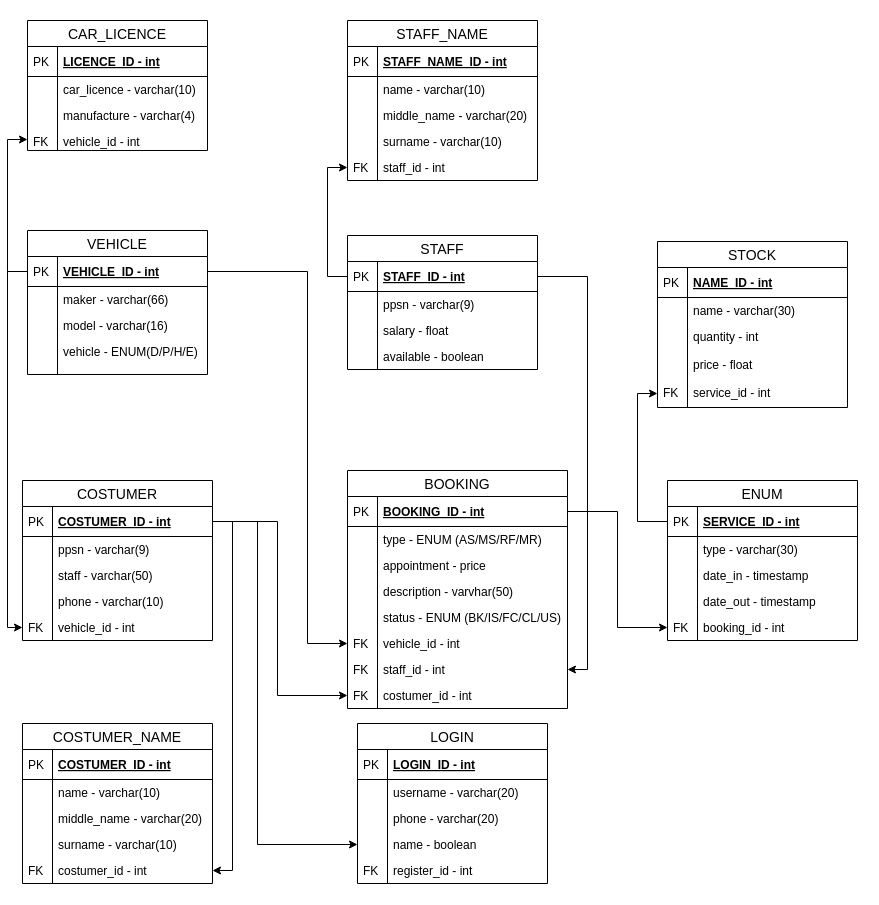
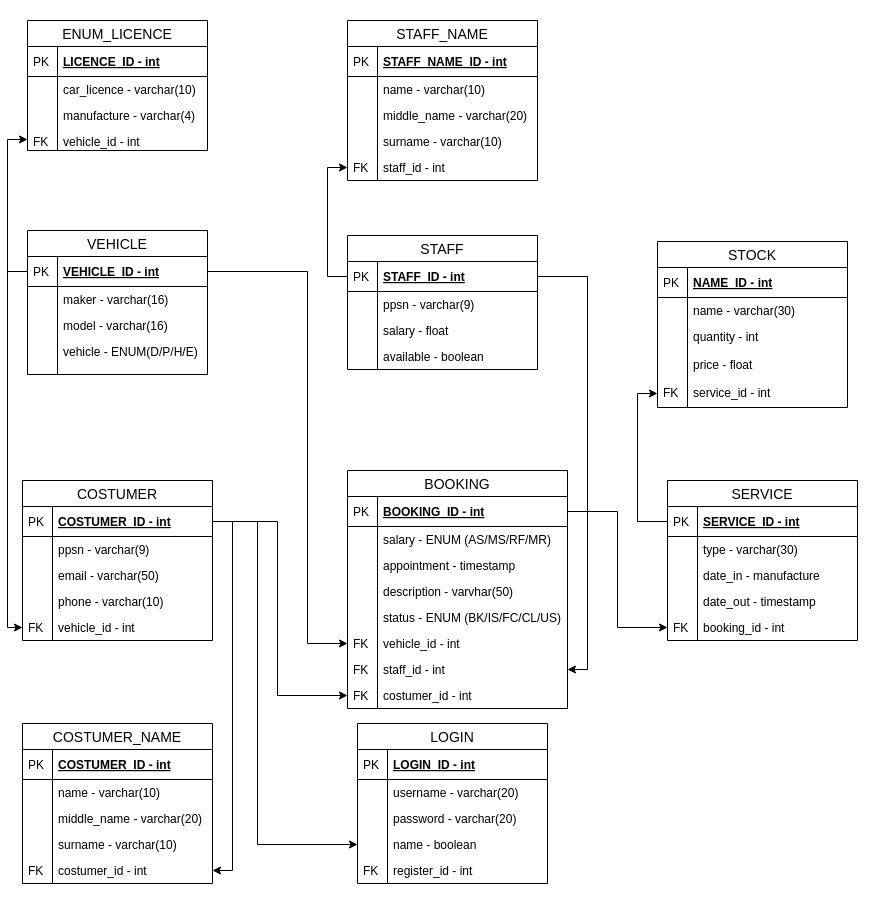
node "CAR_LICENCE": label "CAR_LICENCE" -> "ENUM_LICENCE"
node "maker - varchar(66)": label "maker - varchar(66)" -> "maker - varchar(16)"
node "ENUM": label "ENUM" -> "SERVICE"
node "type - ENUM (AS/MS/RF/MR)": label "type - ENUM (AS/MS/RF/MR)" -> "salary - ENUM (AS/MS/RF/MR)"
node "appointment - price": label "appointment - price" -> "appointment - timestamp"
node "staff - varchar(50)": label "staff - varchar(50)" -> "email - varchar(50)"
node "date_in - timestamp": label "date_in - timestamp" -> "date_in - manufacture"
node "phone - varchar(20)": label "phone - varchar(20)" -> "password - varchar(20)"
